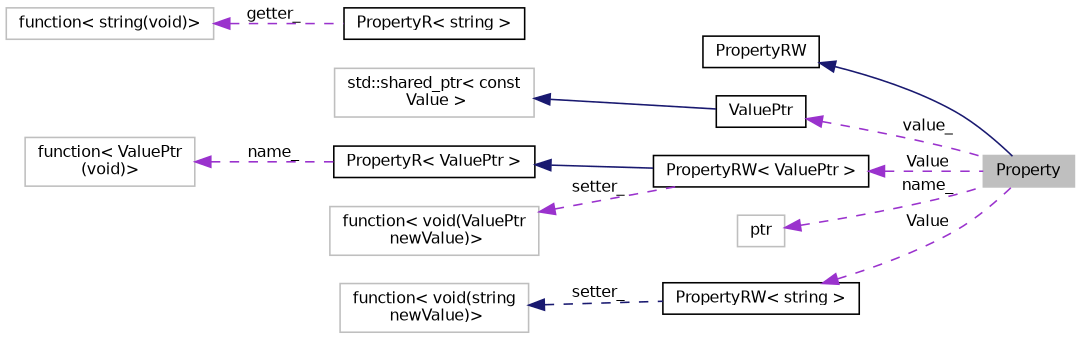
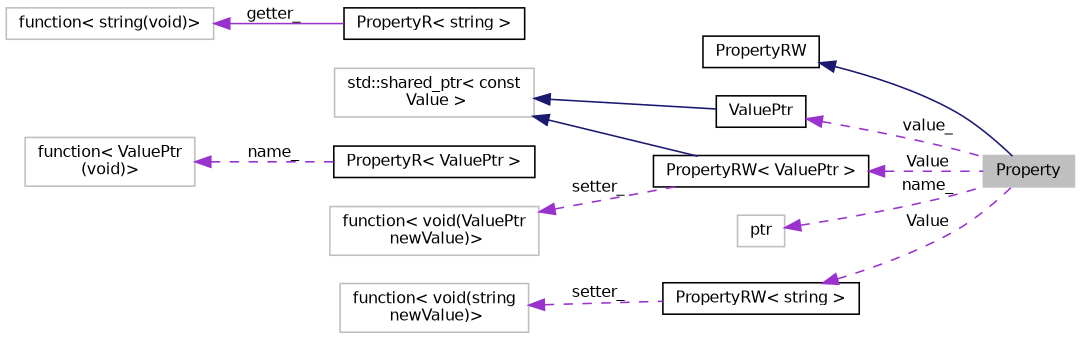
edge "PropertyR< string >" -> "function< string(void)>": style dashed -> solid
edge "PropertyRW< ValuePtr >" -> "PropertyR< ValuePtr >": now "PropertyRW< ValuePtr >" -> "std::shared_ptr< const Value >"
edge "PropertyRW< string >" -> "function< void(string newValue)>": color midnightblue -> darkorchid3
